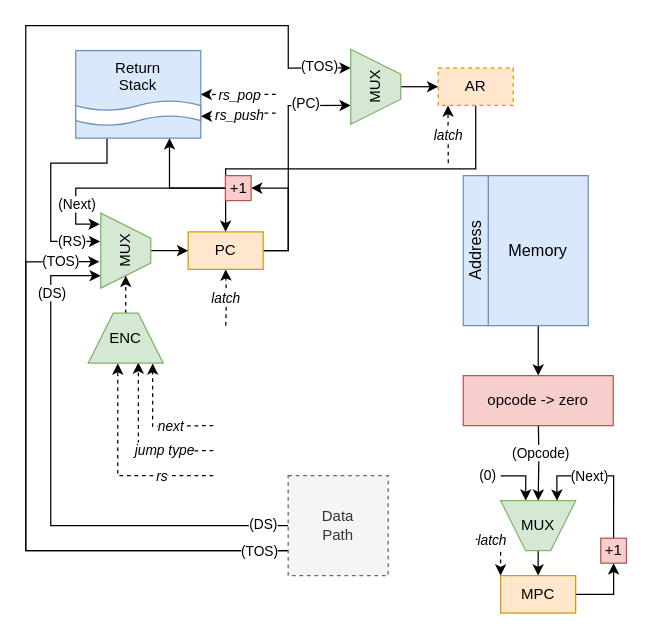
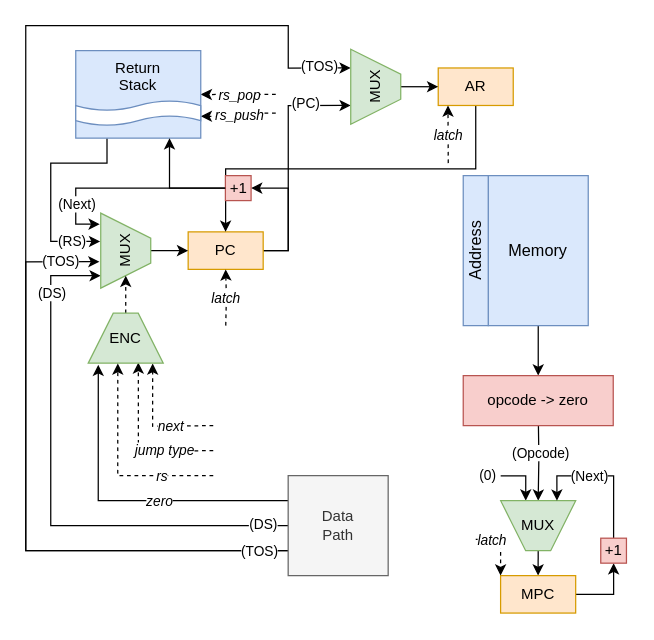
node "AR": style dashed -> solid
edge "Data Path" -> "ENC": added, label "zero"
node "Data Path": style dashed -> solid
